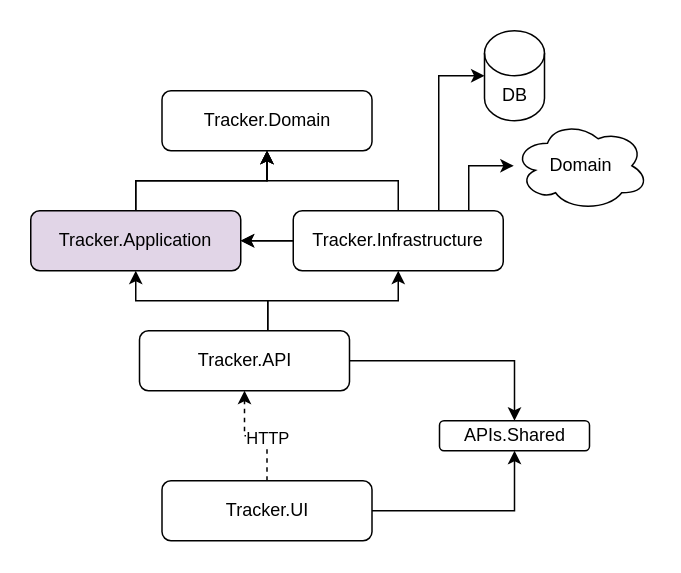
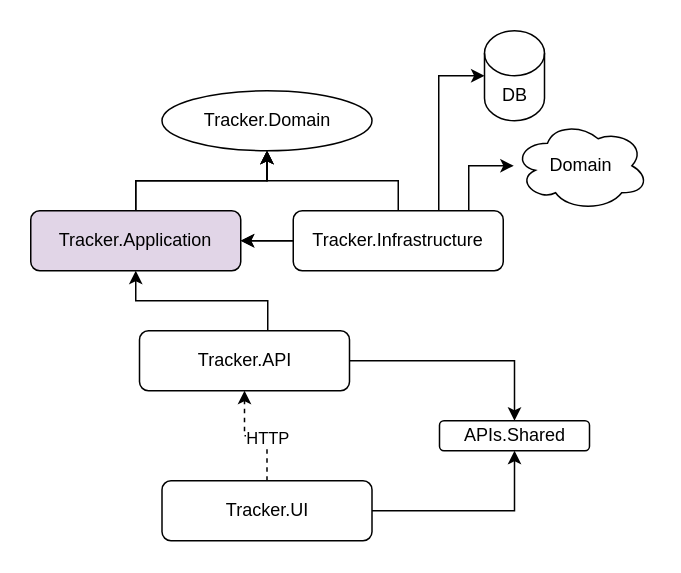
node "Tracker.Domain": shape rounded rectangle -> ellipse
edge "Tracker.API" -> "Tracker.Infrastructure": removed
